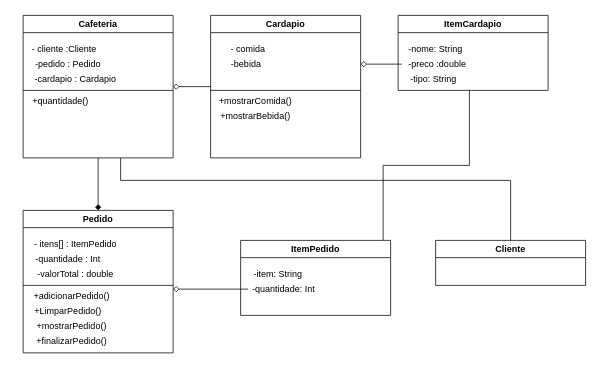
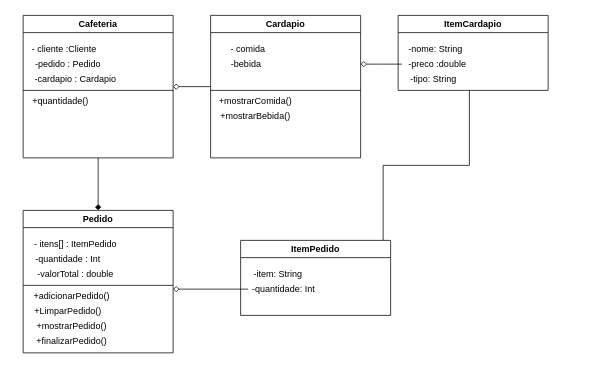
edge "Cafeteria" -- "Cliente": removed
node "Cliente": removed
